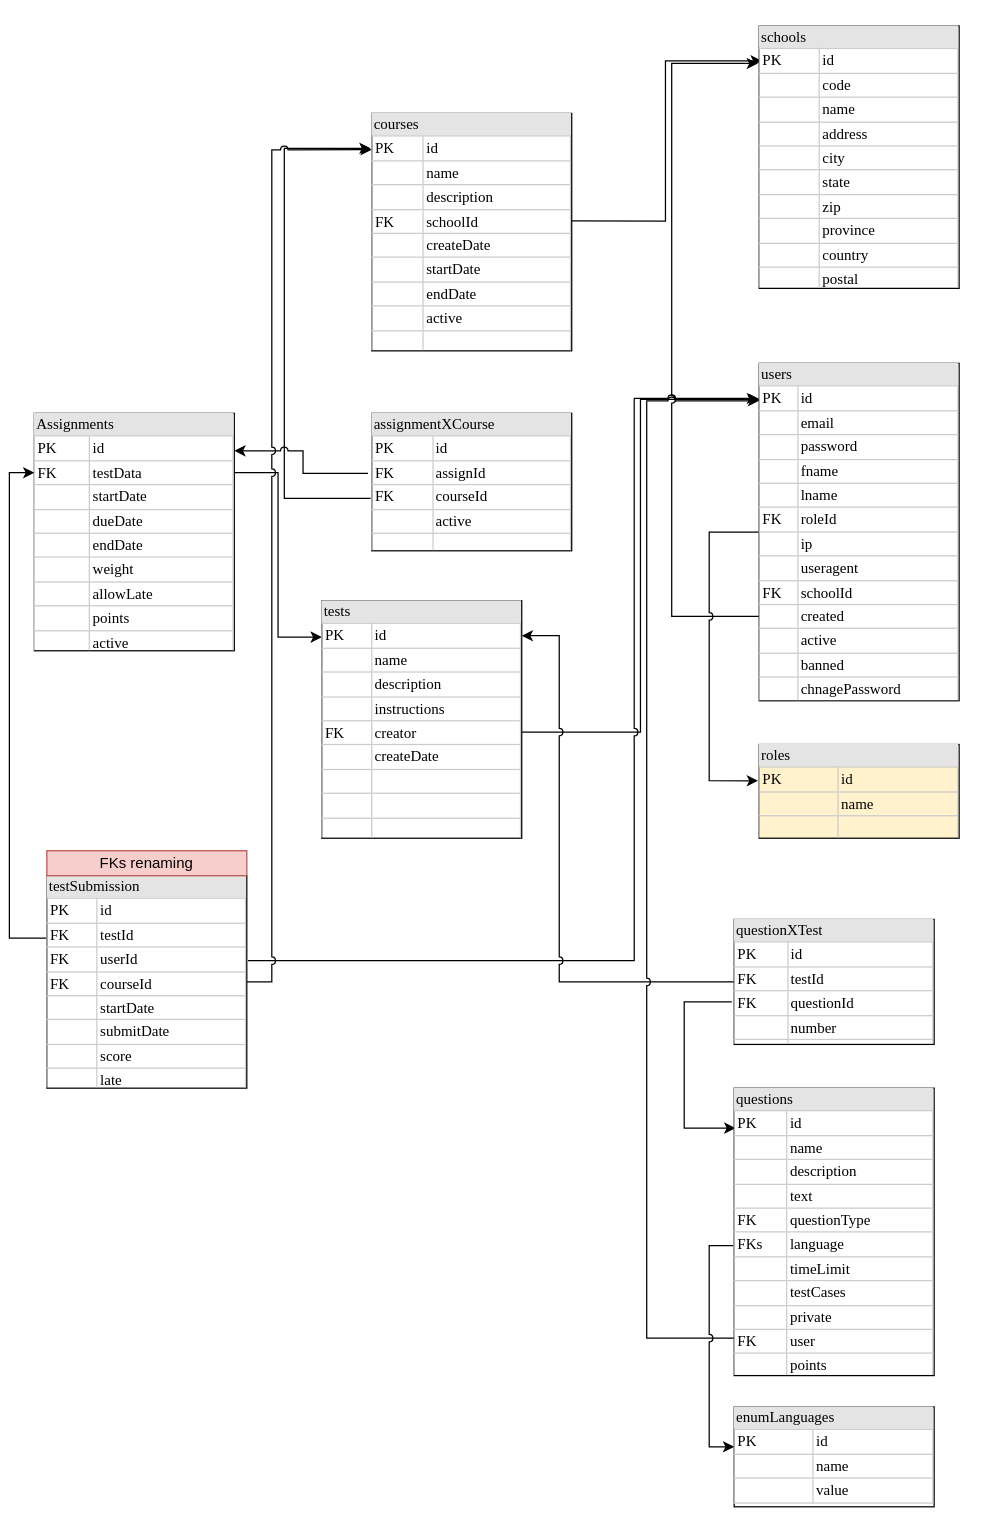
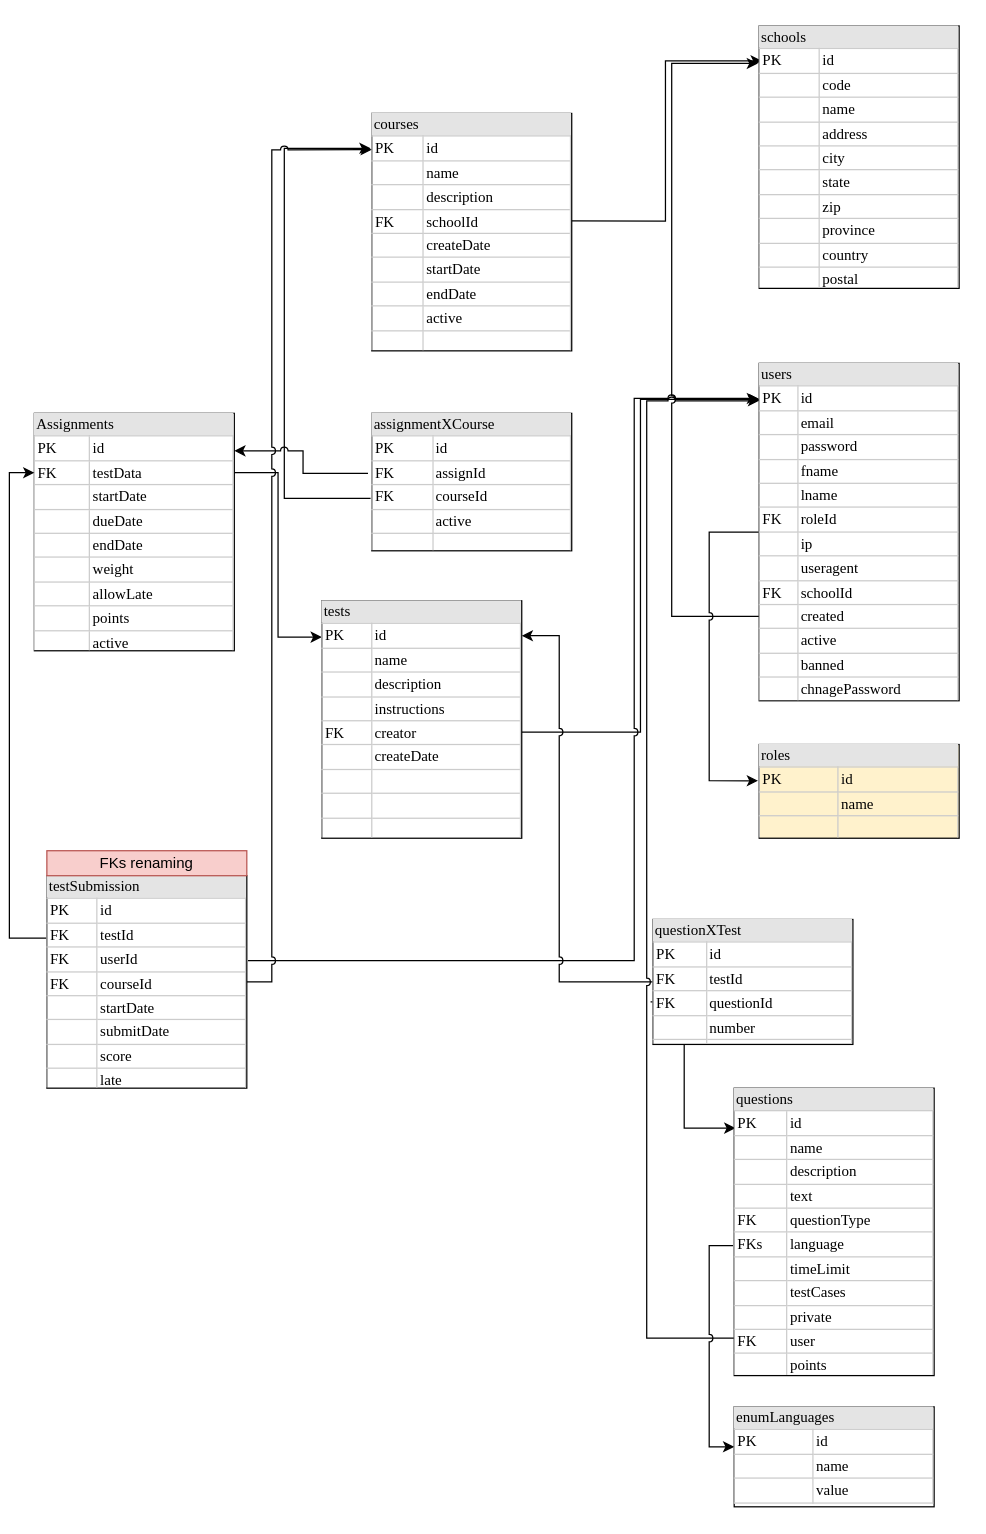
node "questionXTest PK id FK testId FK questionId number": moved (834, 982) -> (753, 982)
